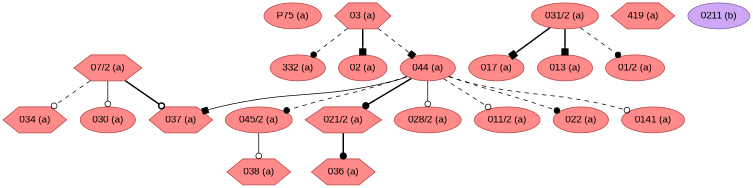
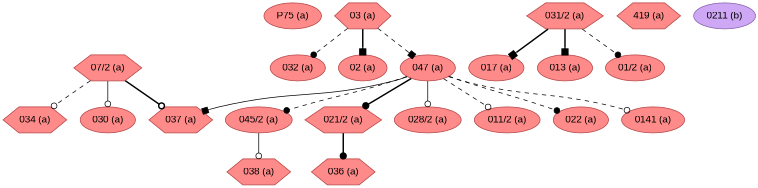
node "031/2 (a)": shape ellipse -> hexagon
node "332 (a)": label "332 (a)" -> "032 (a)"
node "044 (a)": label "044 (a)" -> "047 (a)"
